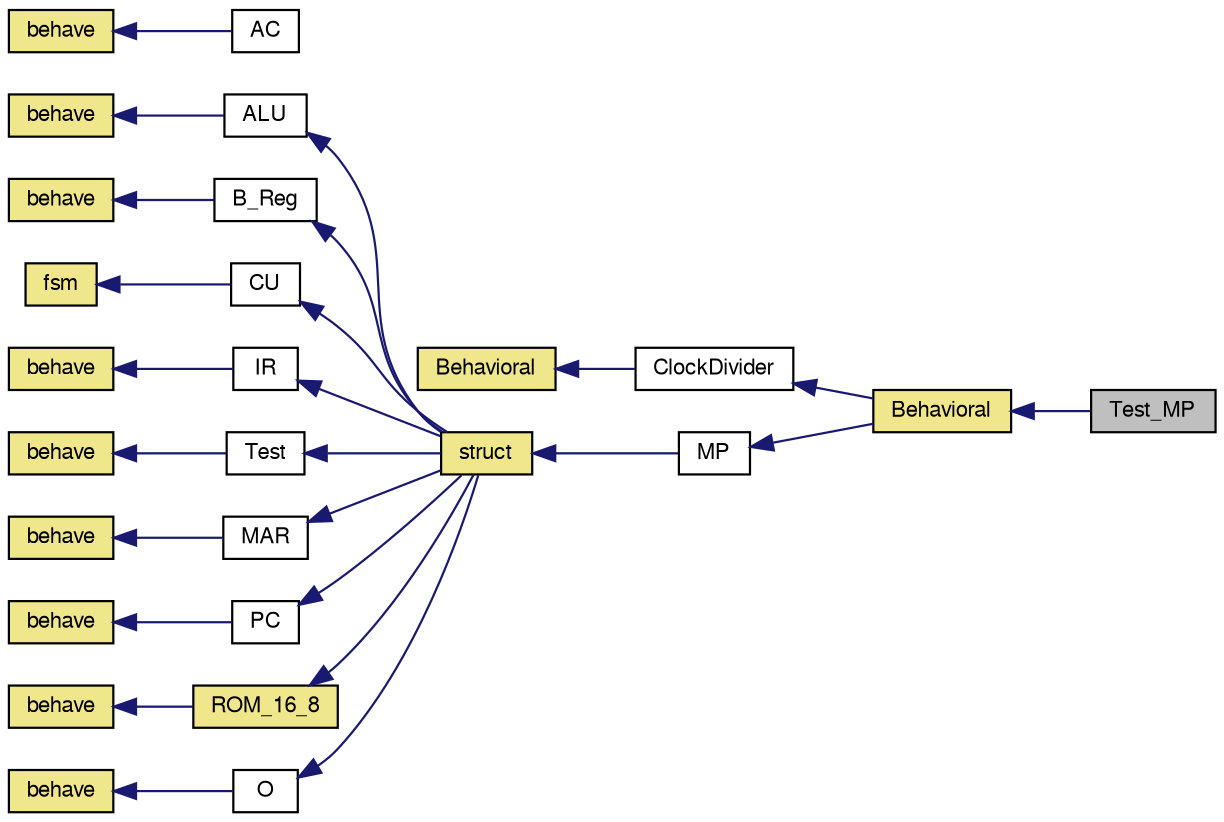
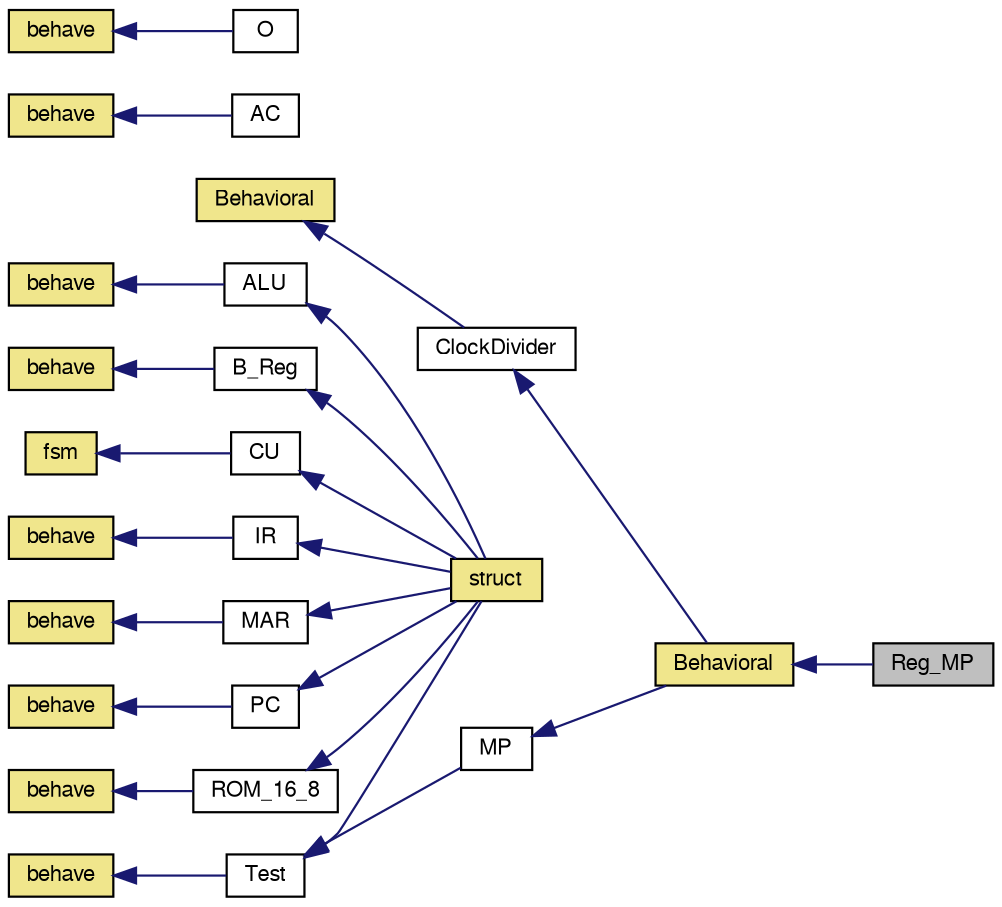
node "Test_MP": label "Test_MP" -> "Reg_MP"
edge "MP" -> "struct": now "MP" -> "Test"
edge "struct" -> "O": removed
node "ROM_16_8": fillcolor khaki -> white
